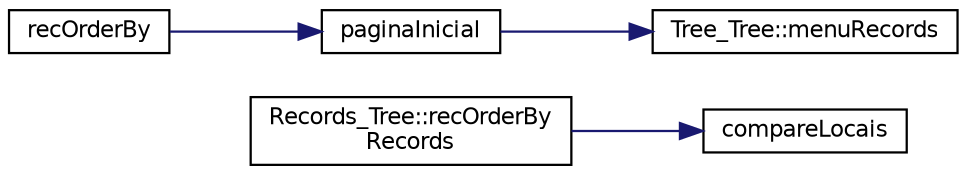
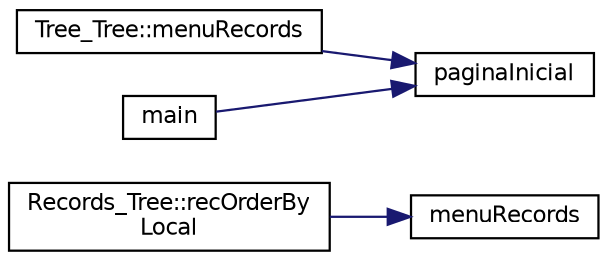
node "recOrderBy": label "recOrderBy" -> "main"
edge "paginaInicial" -> "Tree_Tree::menuRecords": reversed
node "Records_Tree::recOrderBy Records": label "Records_Tree::recOrderBy Records" -> "Records_Tree::recOrderBy Local"
node "compareLocais": label "compareLocais" -> "menuRecords"
